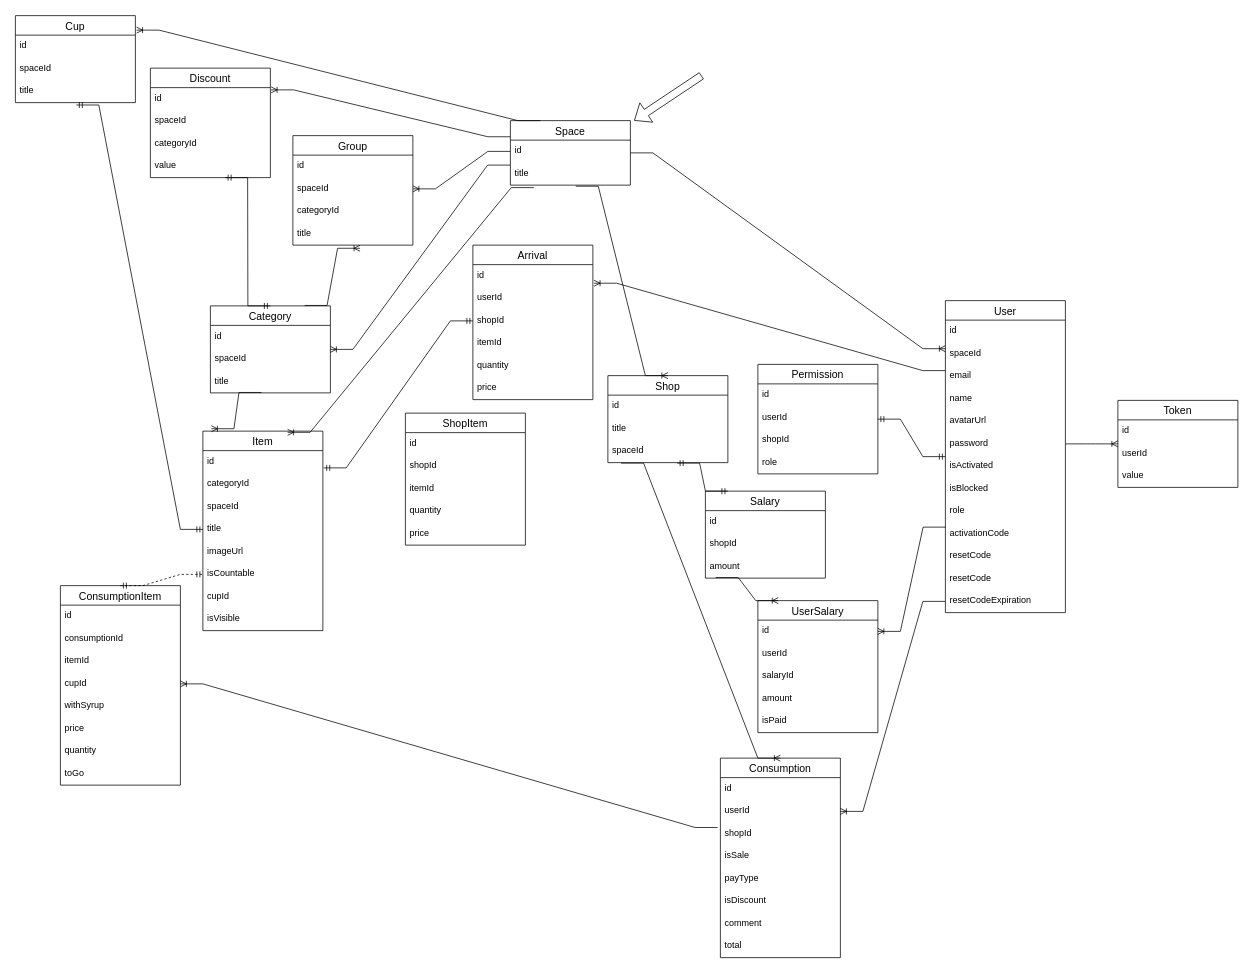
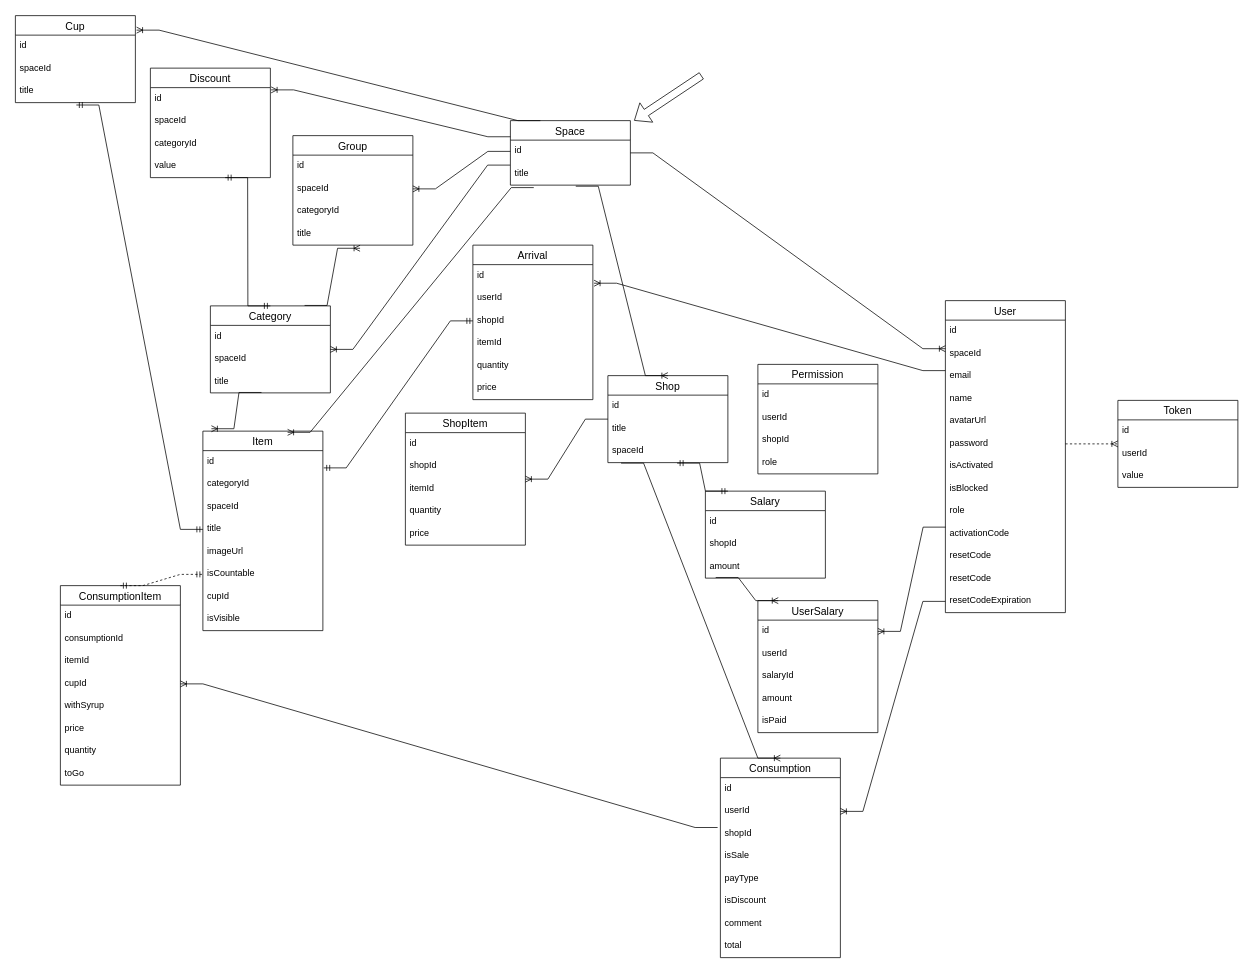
edge "Permission" -- "User": removed
edge "password" -> "Token": style solid -> dashed
edge "Shop" -> "ShopItem": added
